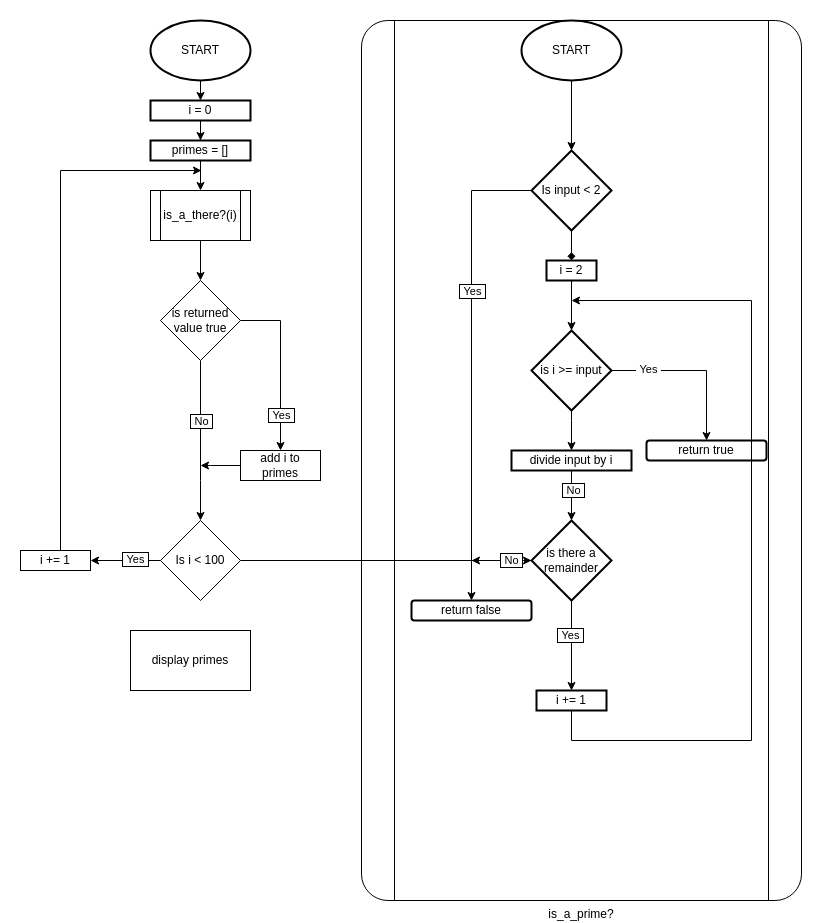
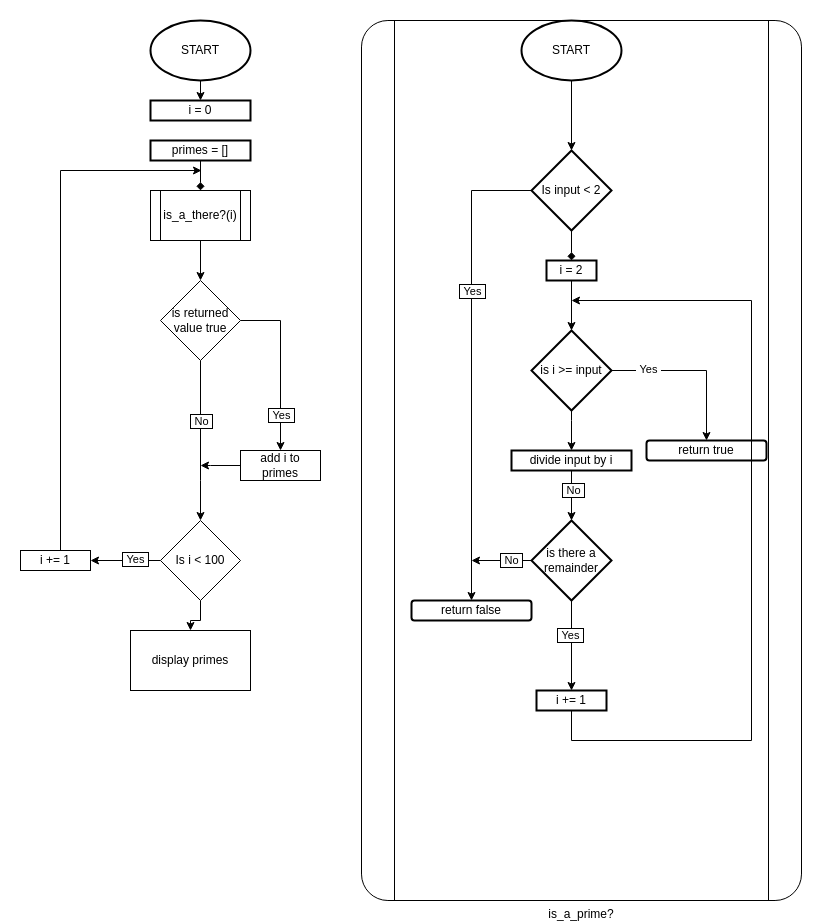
edge "i = 0" -> "primes = []": removed
edge "primes = []" -> "is_a_there?(i)": arrowhead classic -> diamond
edge "Is i < 100" -> "is there a remainder": now "Is i < 100" -> "display primes"
